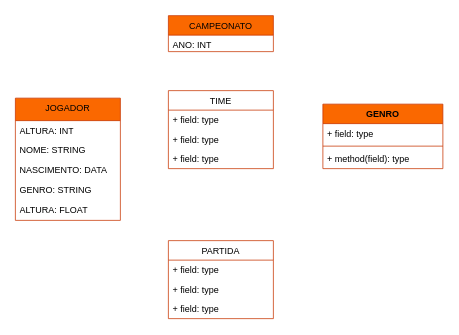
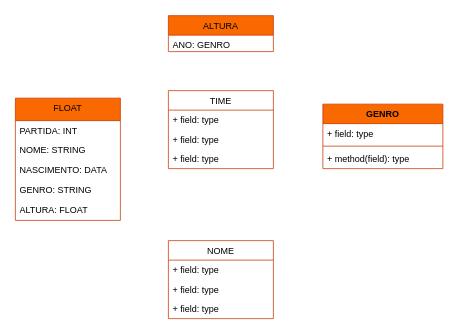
node "CAMPEONATO": label "CAMPEONATO" -> "ALTURA"
node "ANO: INT": label "ANO: INT" -> "ANO: GENRO"
node "JOGADOR": label "JOGADOR" -> "FLOAT"
node "ALTURA: INT": label "ALTURA: INT" -> "PARTIDA: INT"
node "PARTIDA": label "PARTIDA" -> "NOME"
